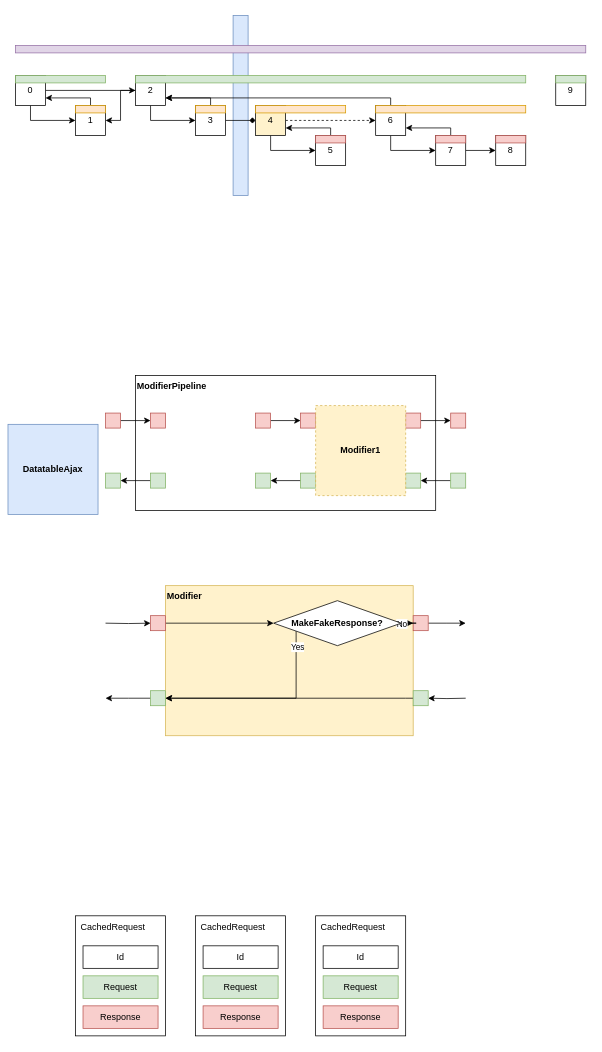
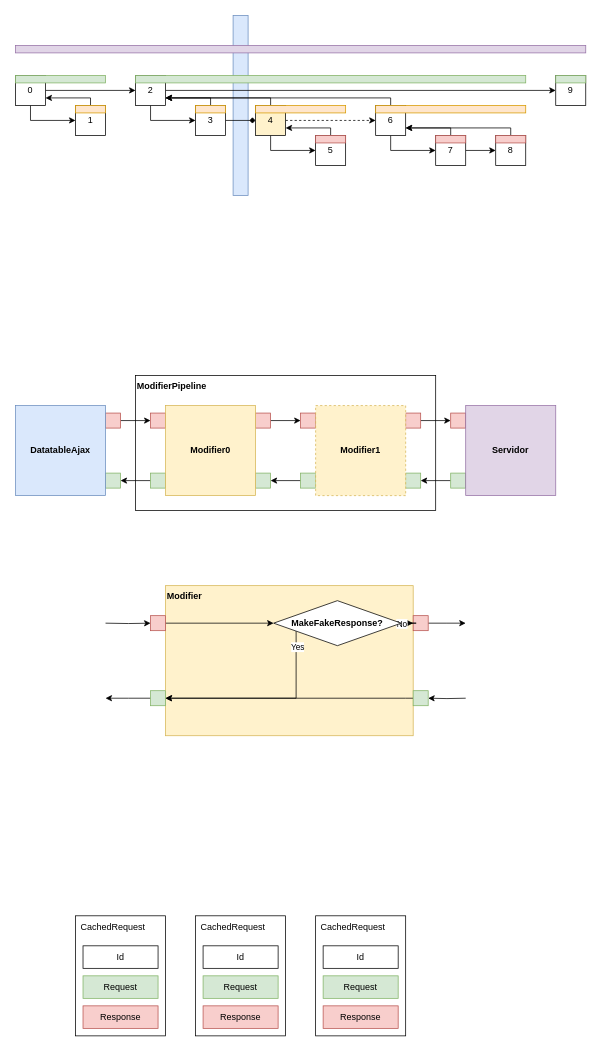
edge "4" -> "2": added
edge "2" -> "1": now "2" -> "9"
edge "8" -> "6": added
node "Modifier0": added
node "Servidor": added
node "DatatableAjax": moved (53, 469) -> (60, 450)
